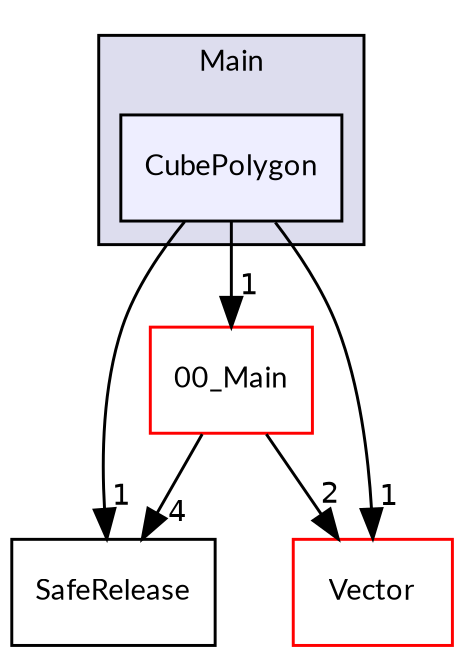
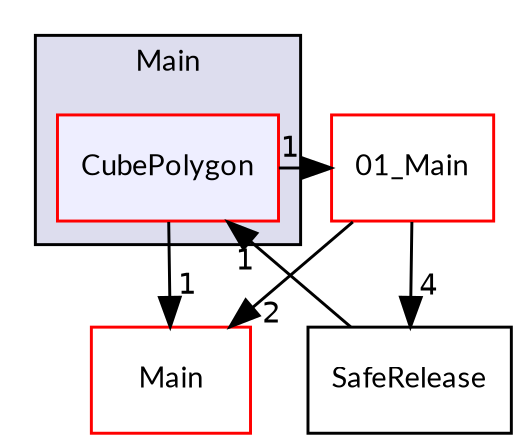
node "CubePolygon": color black -> red
edge "CubePolygon" -> "SafeRelease": reversed
node "00_Main": label "00_Main" -> "01_Main"
node "Vector": label "Vector" -> "Main"
